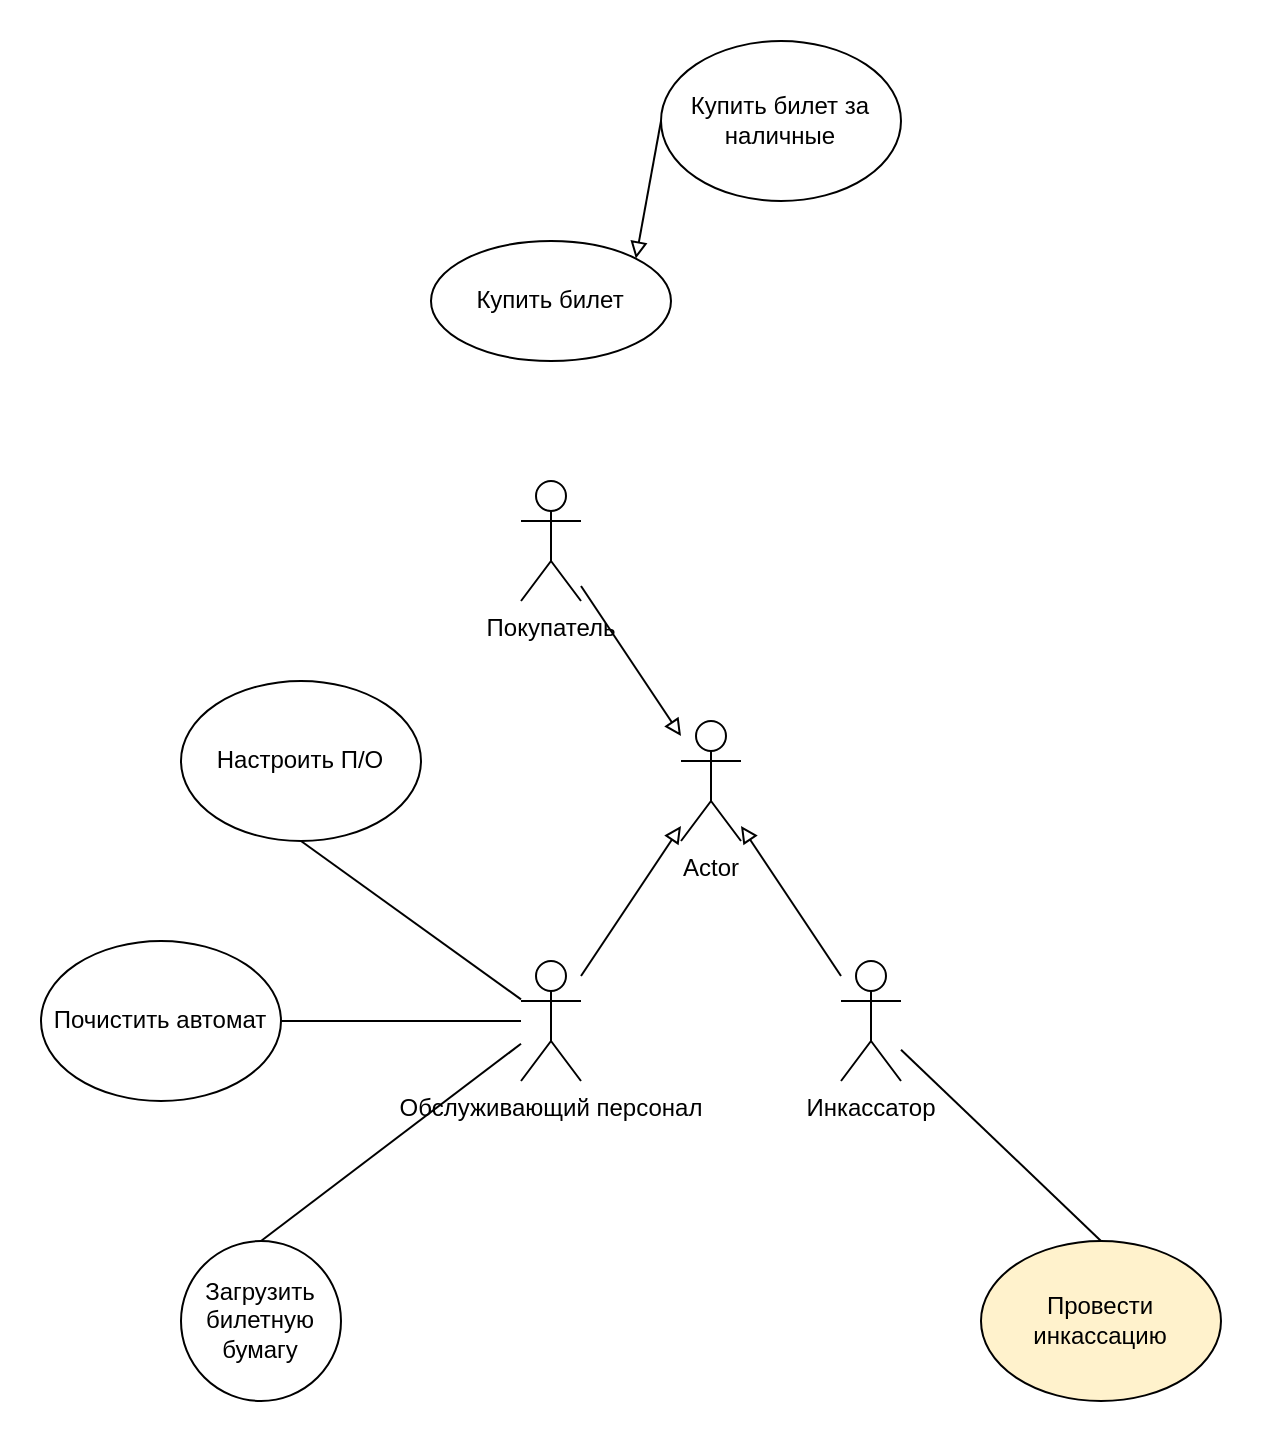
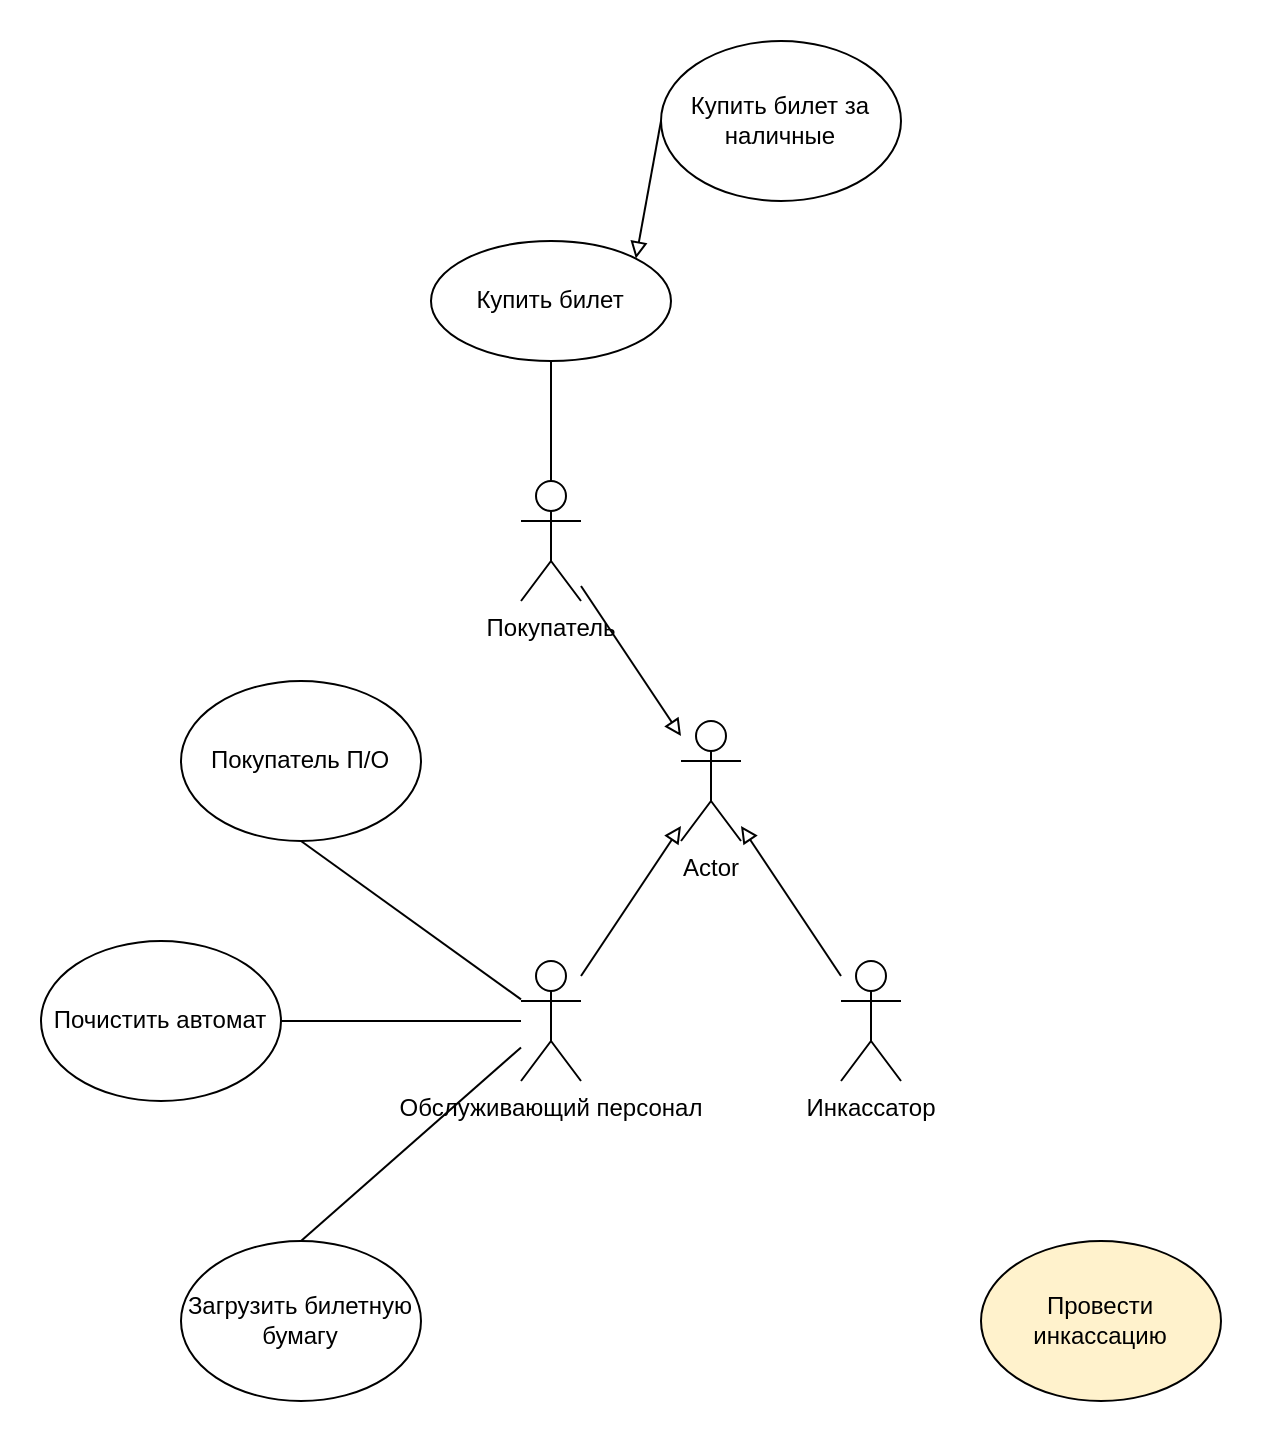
edge "Купить билет" -- "Покупатель": added
node "Настроить П/О": label "Настроить П/О" -> "Покупатель П/О"
edge "Инкассатор" -- "Провести инкассацию": removed
node "Загрузить билетную бумагу": size 160x160 -> 240x160
